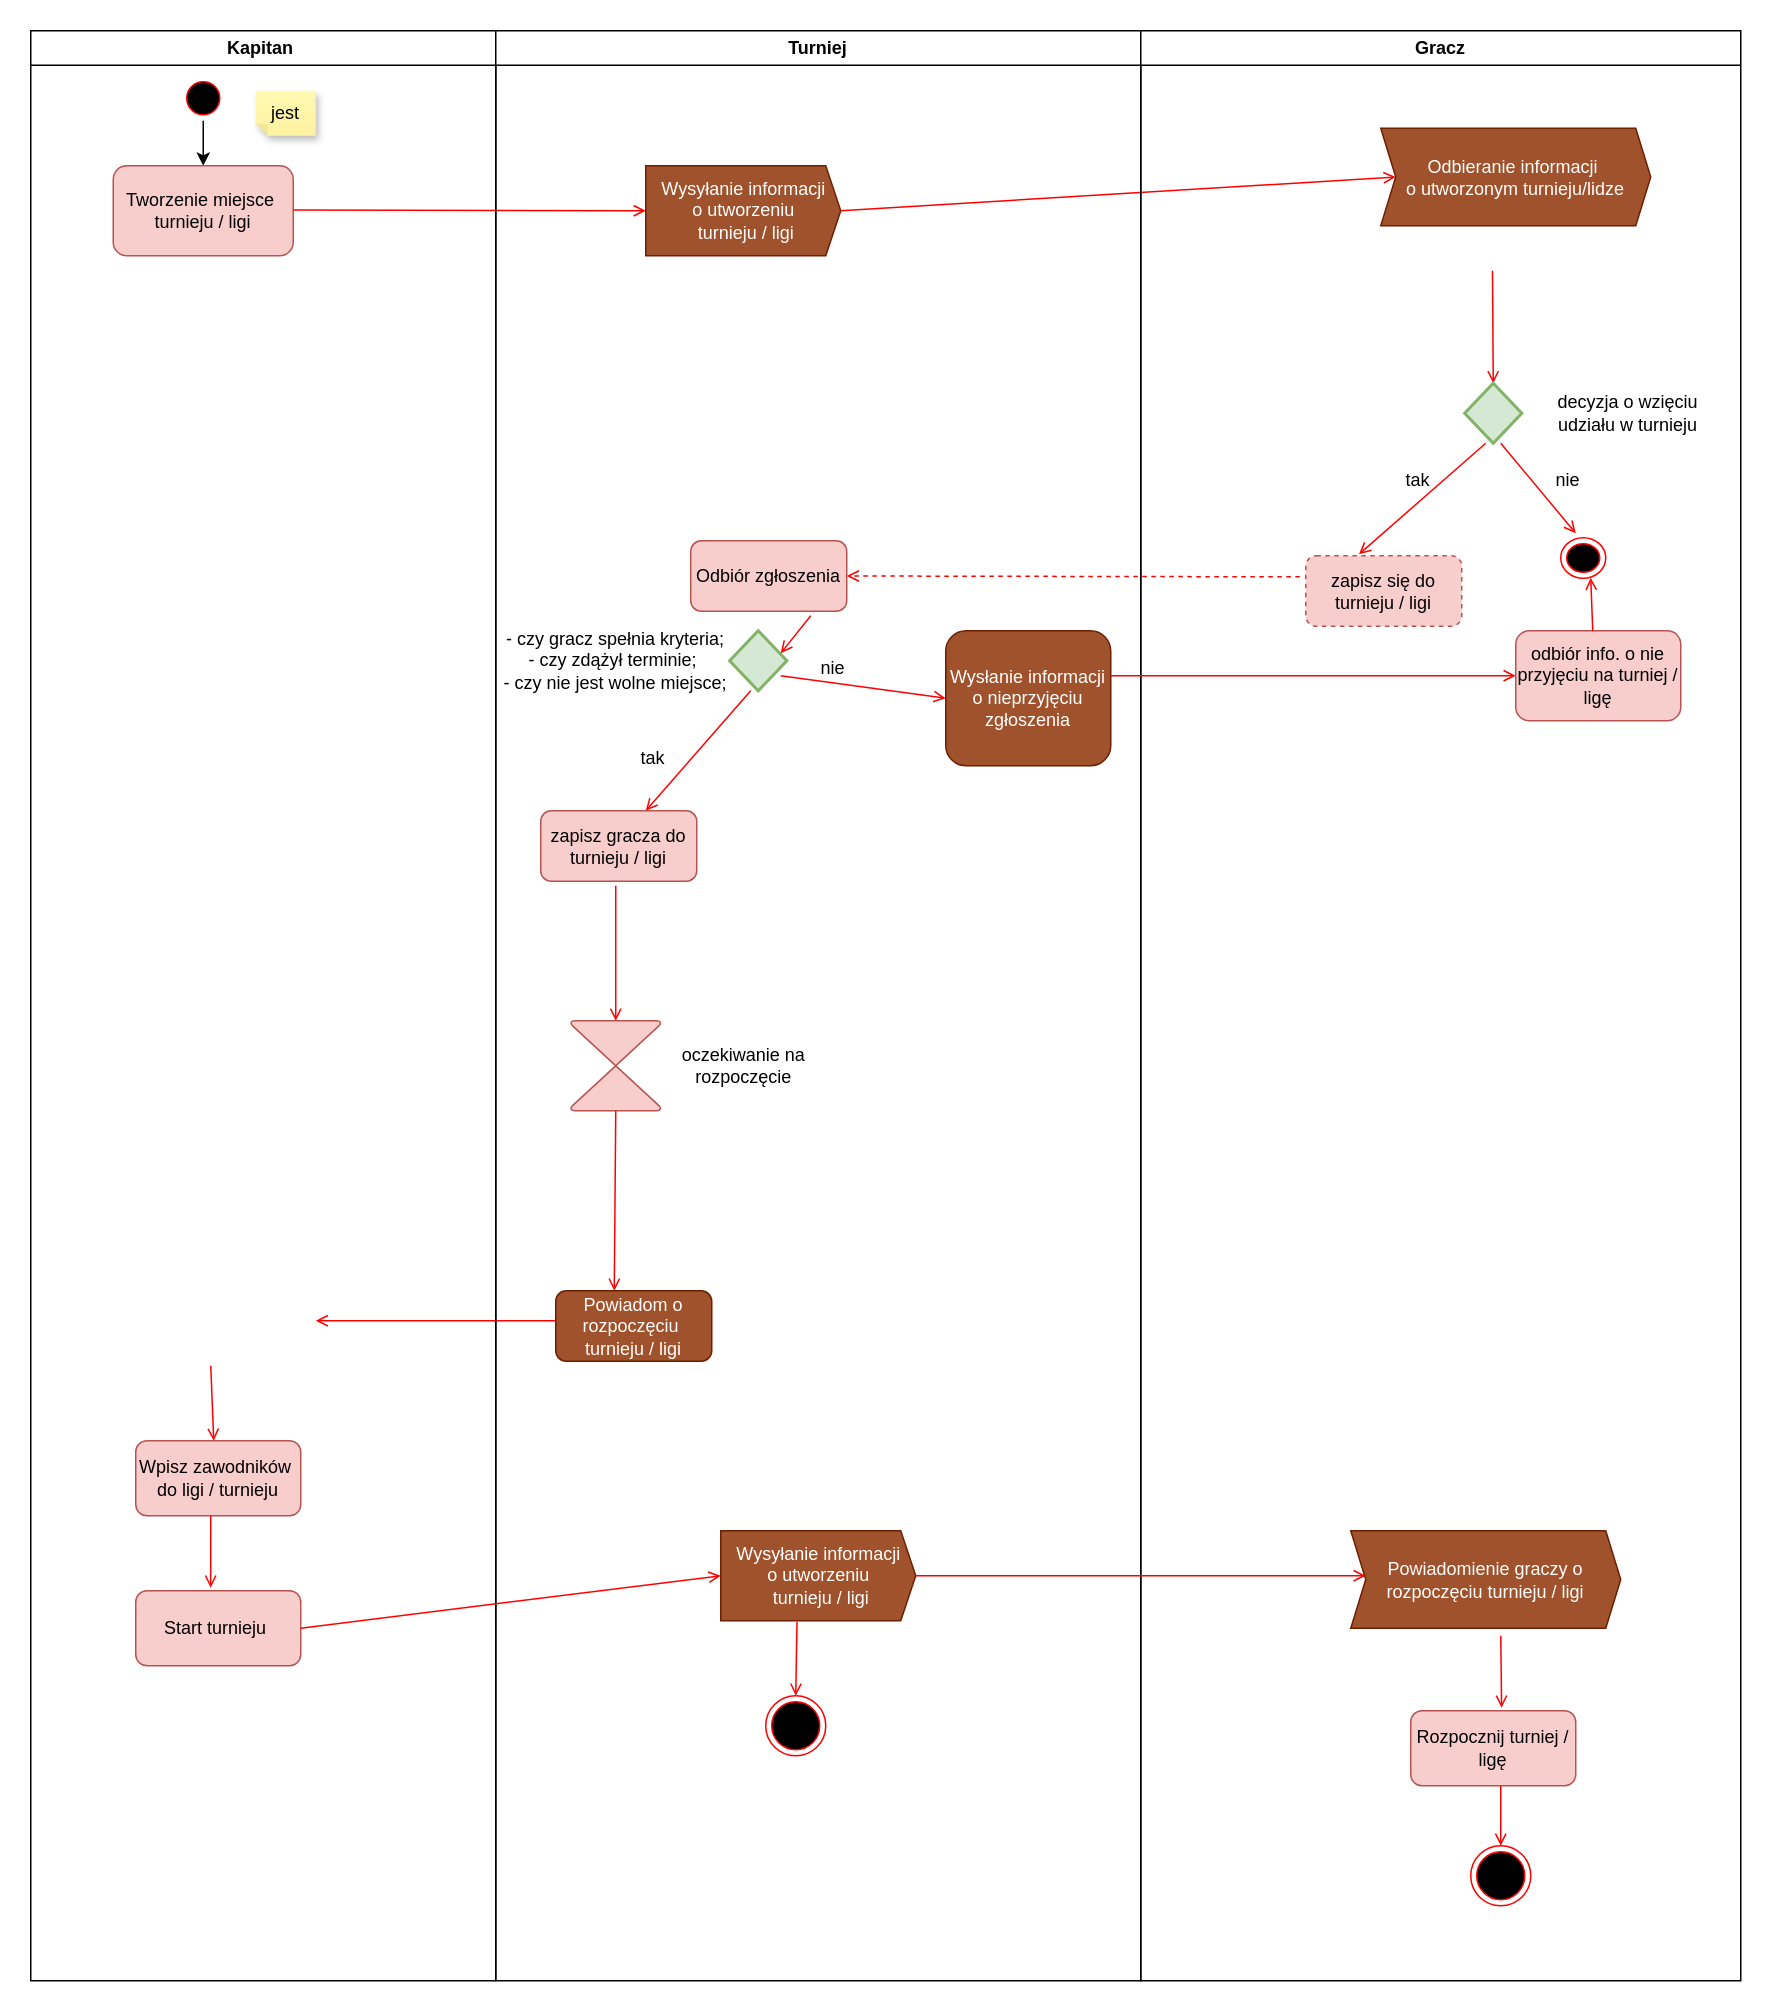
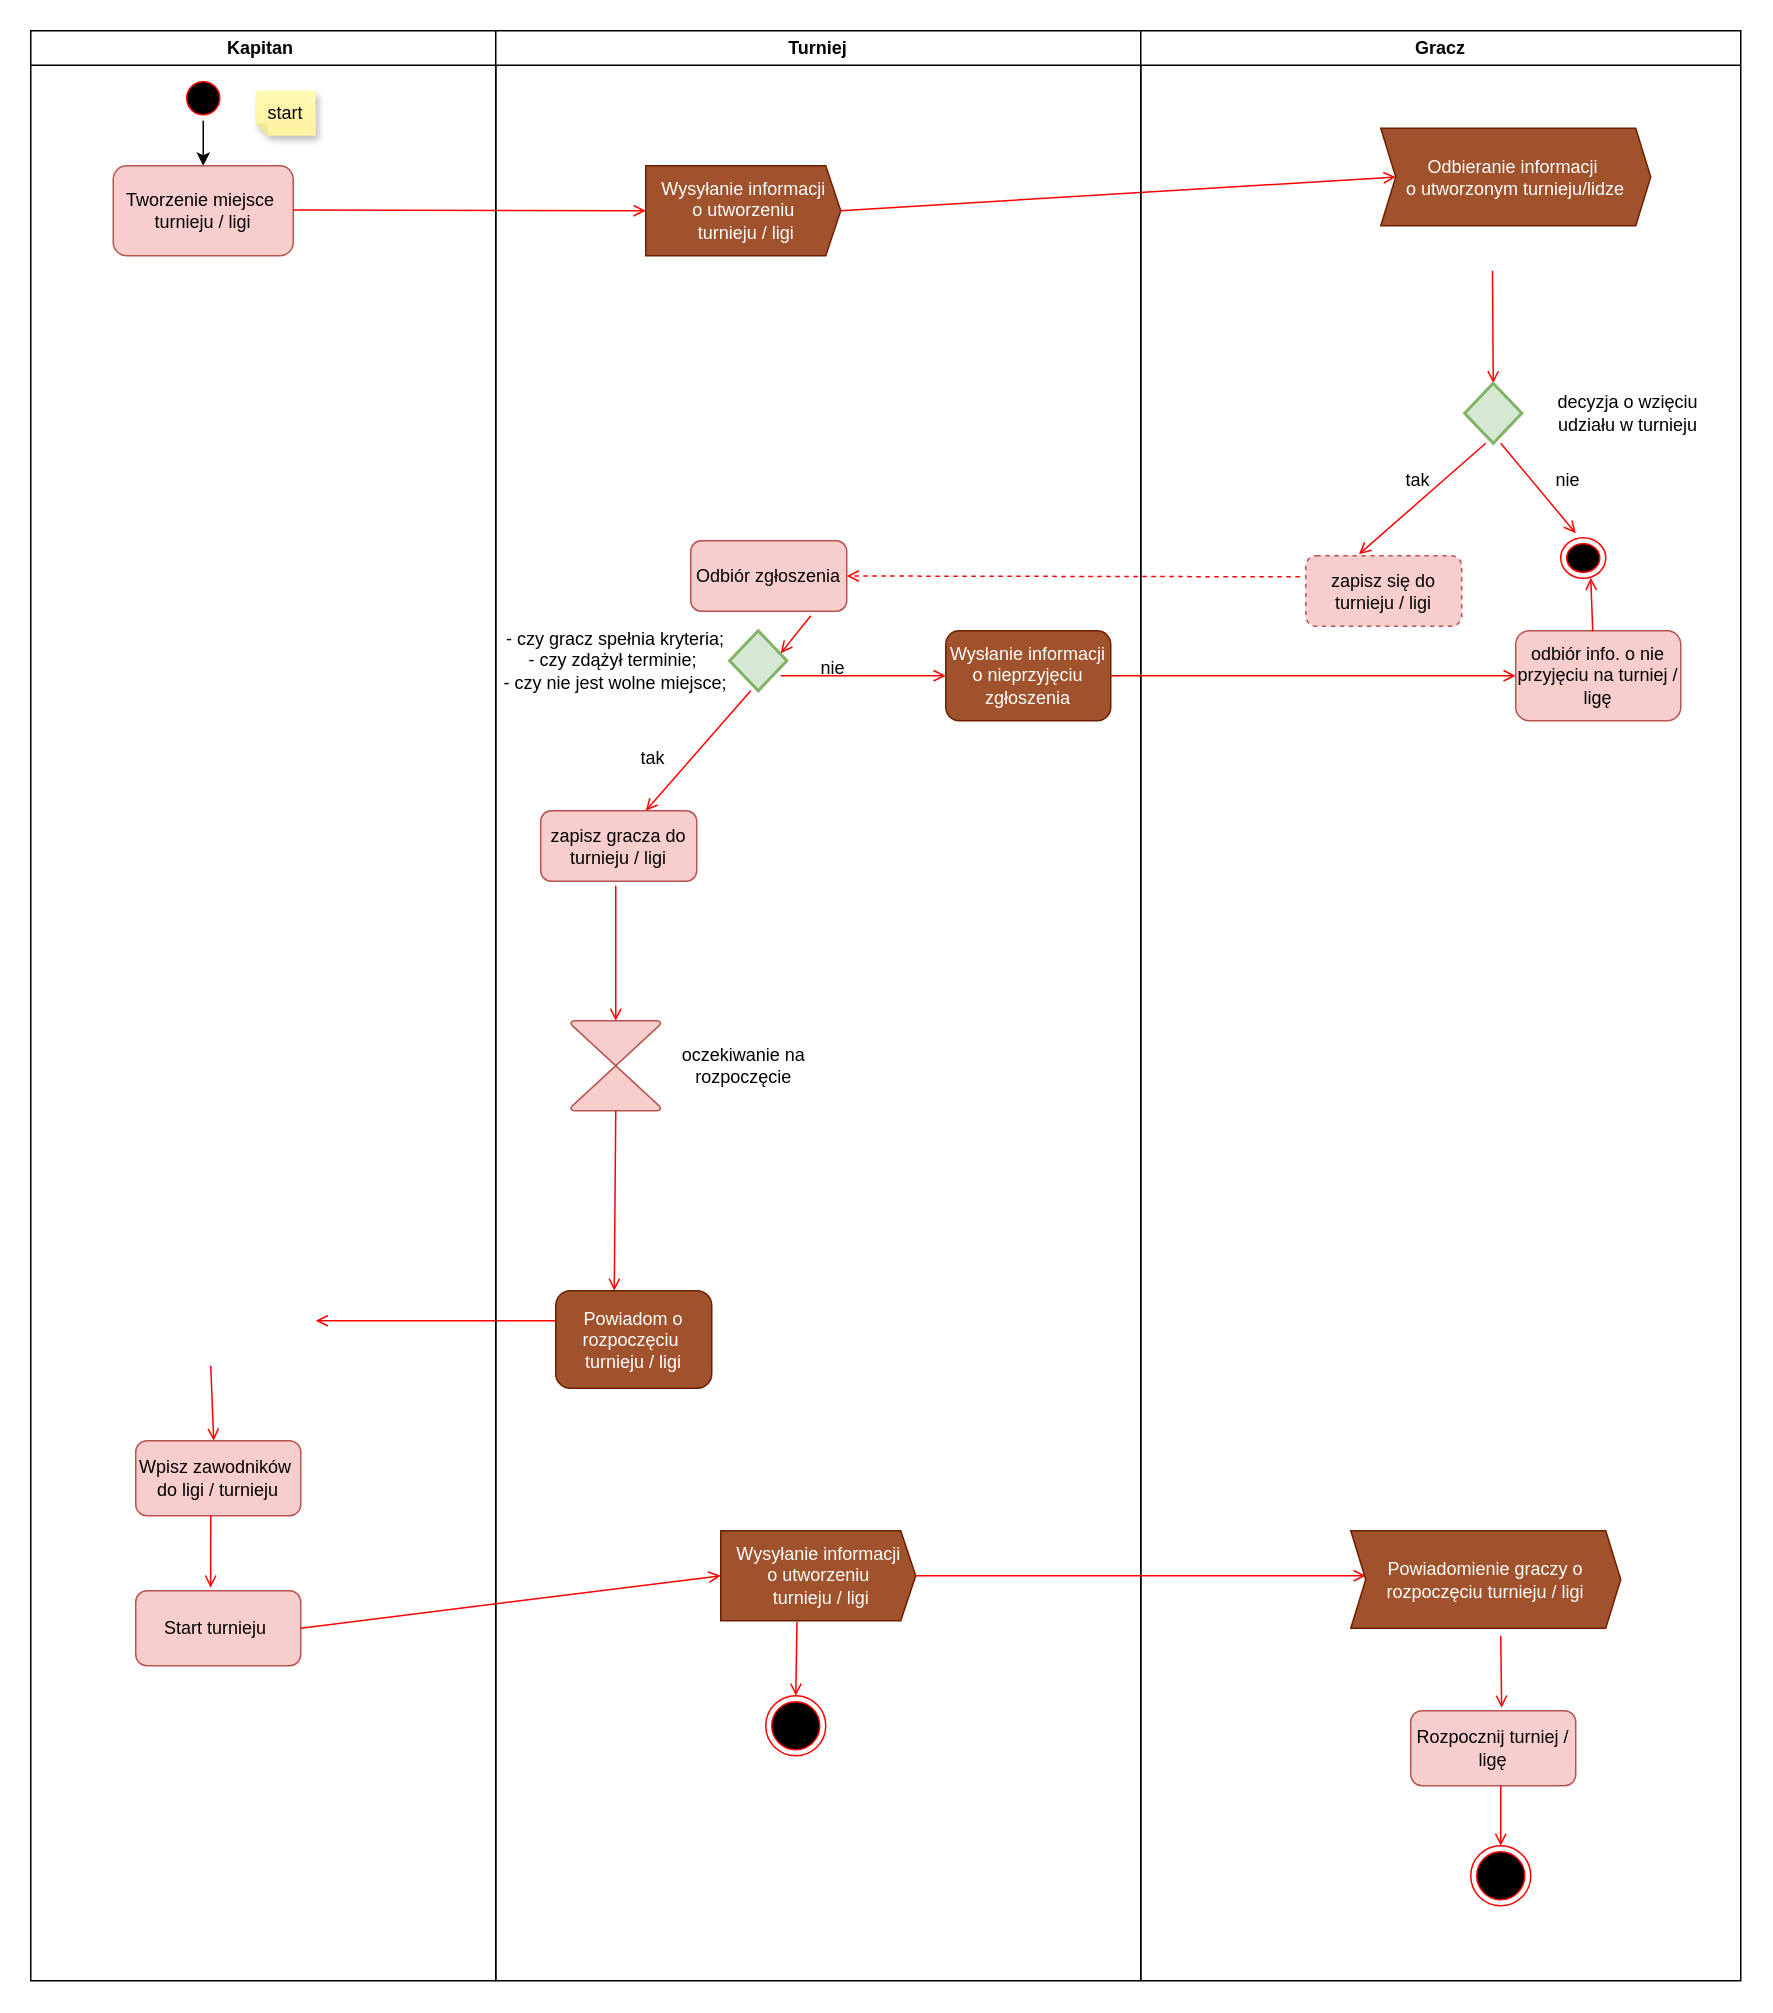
node "jest": label "jest" -> "start"
node "Wysłanie informacji o nieprzyjęciu zgłoszenia": size 165x135 -> 165x90
node "Powiadom o rozpoczęciu turnieju / ligi": size 156x71 -> 156x98
